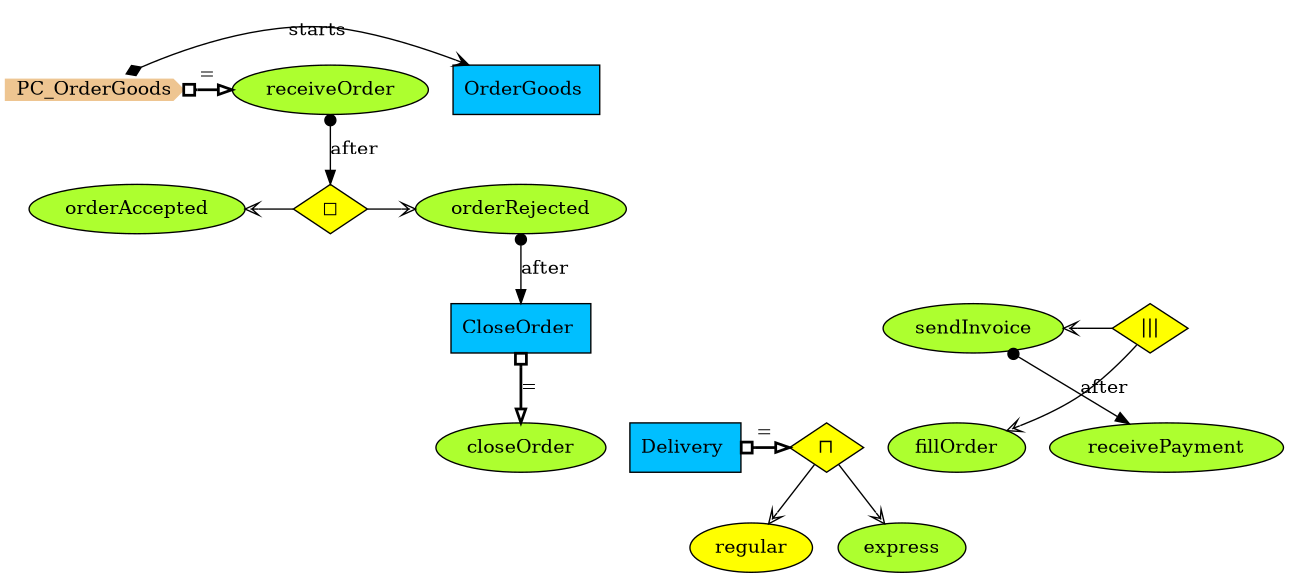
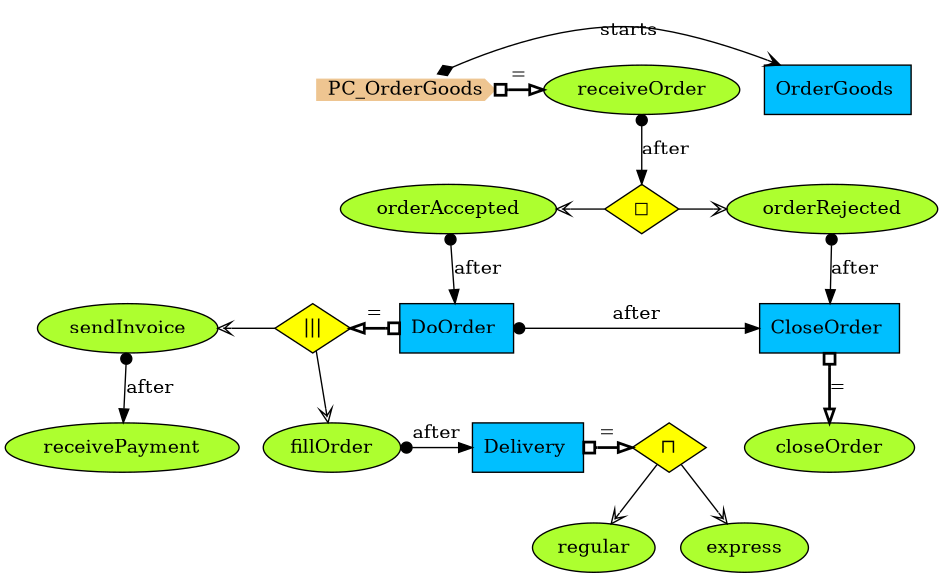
node "DoOrder": added
edge "fillOrder" -- "Delivery": added, label "after"
node "regular": fillcolor yellow -> greenyellow
